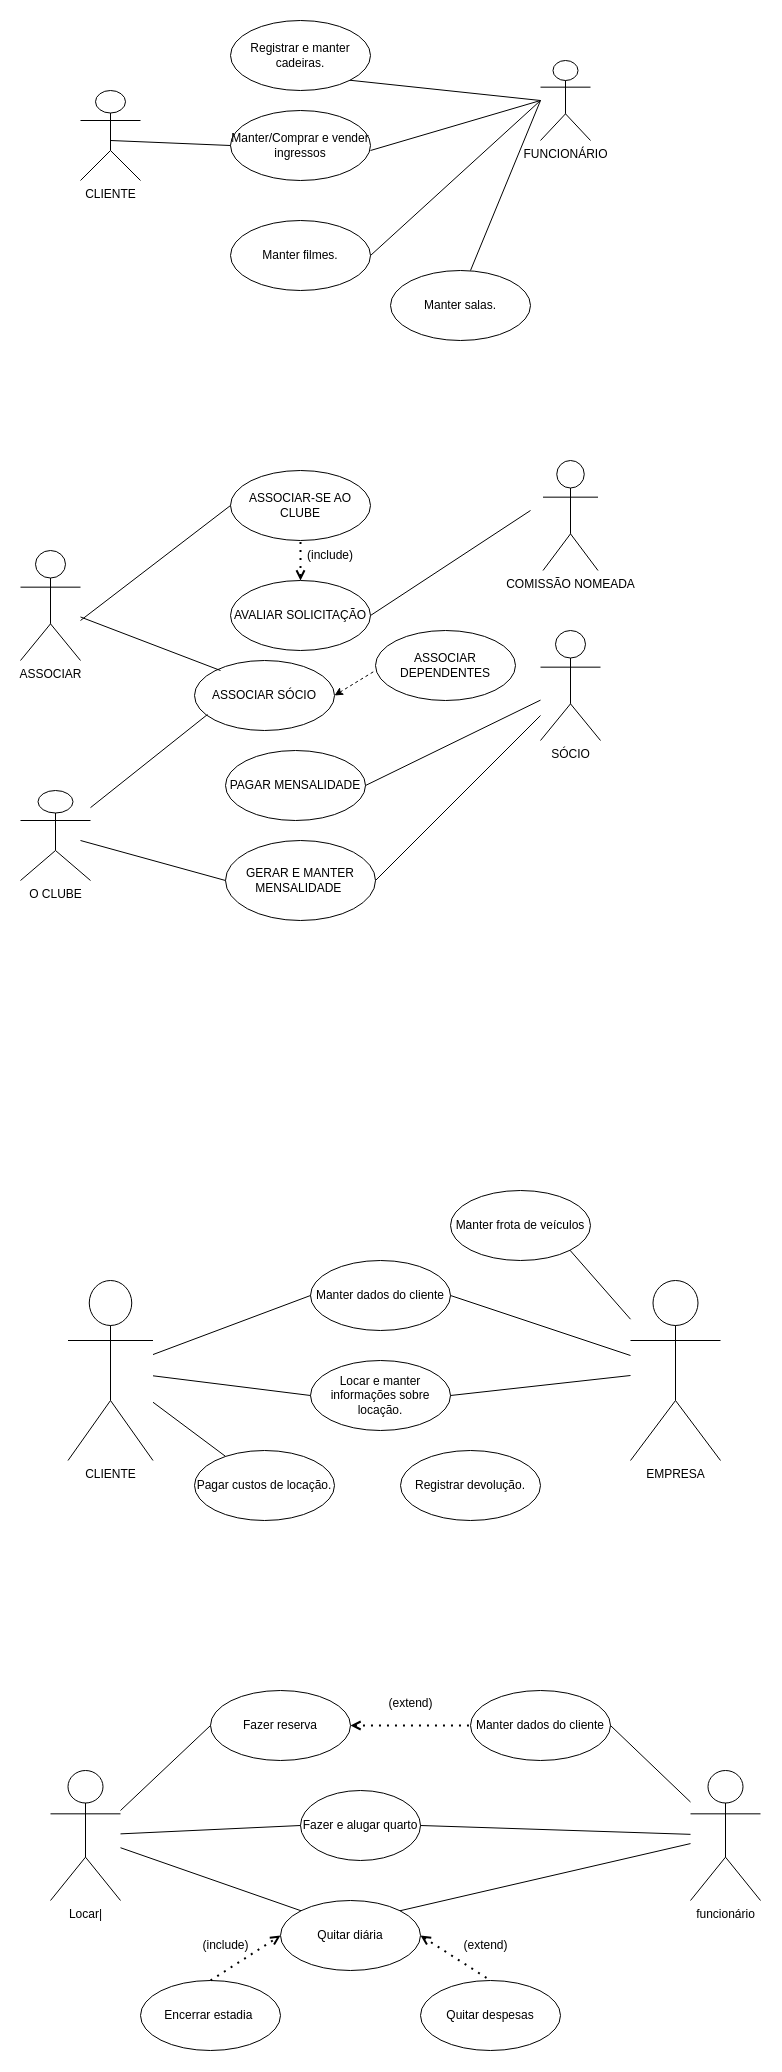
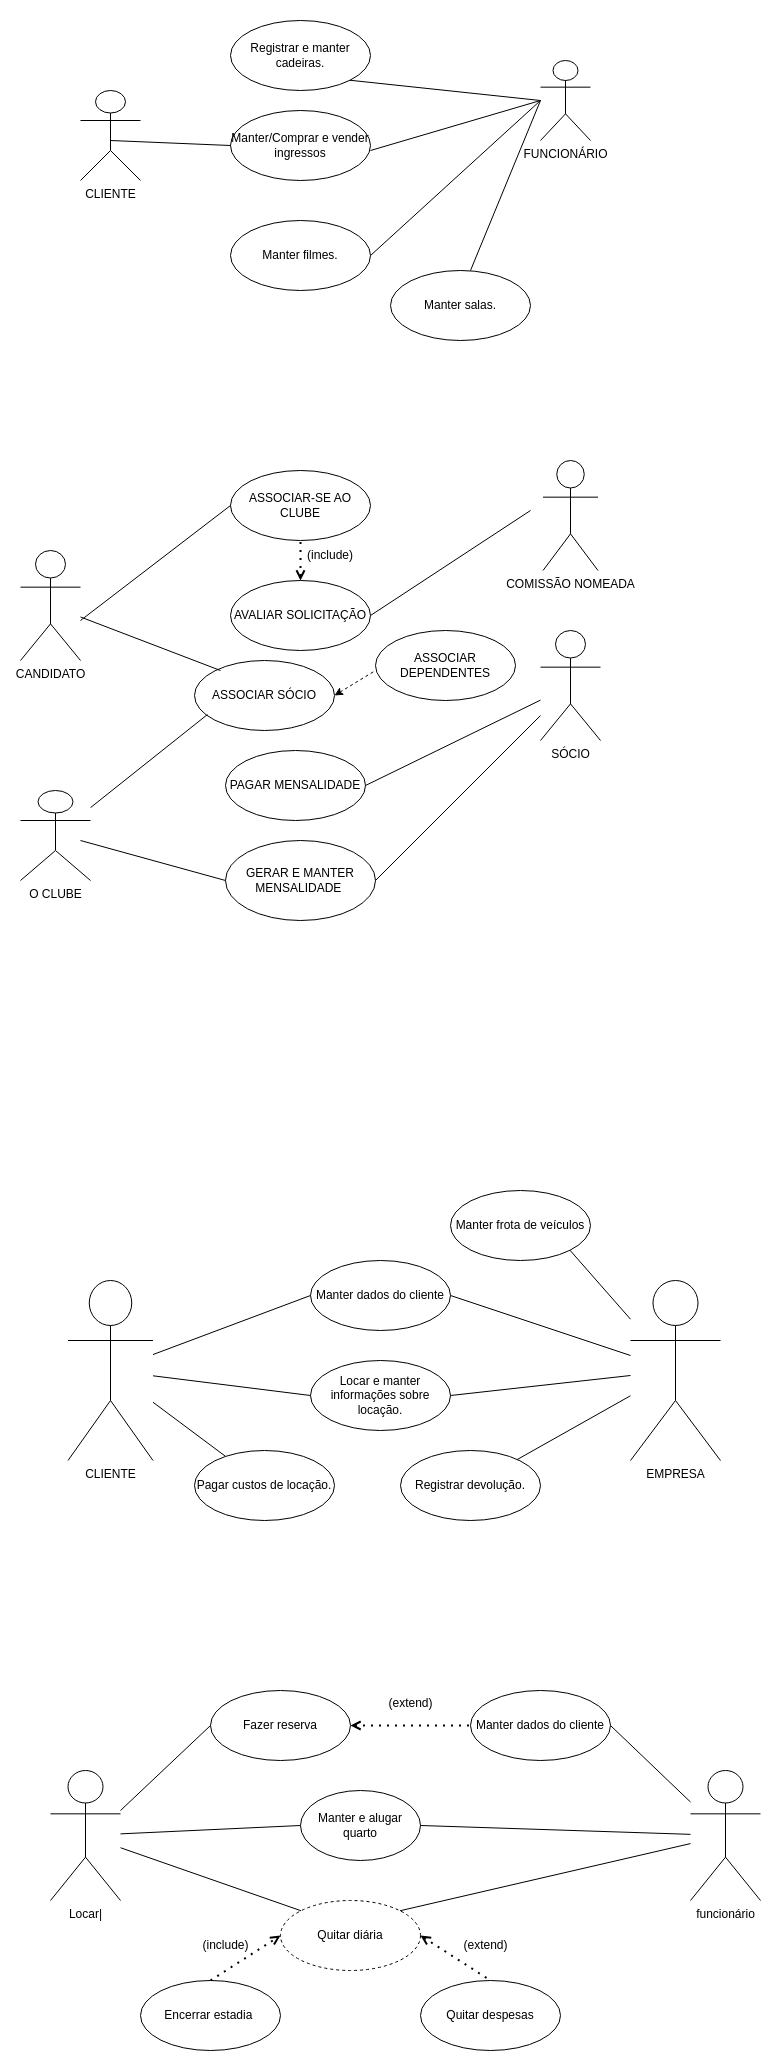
node "ASSOCIAR": label "ASSOCIAR" -> "CANDIDATO"
edge "EMPRESA" -- "Registrar devolução.": added
node "Fazer e alugar quarto": label "Fazer e alugar quarto" -> "Manter e alugar quarto"
node "Quitar diária": style solid -> dashed
